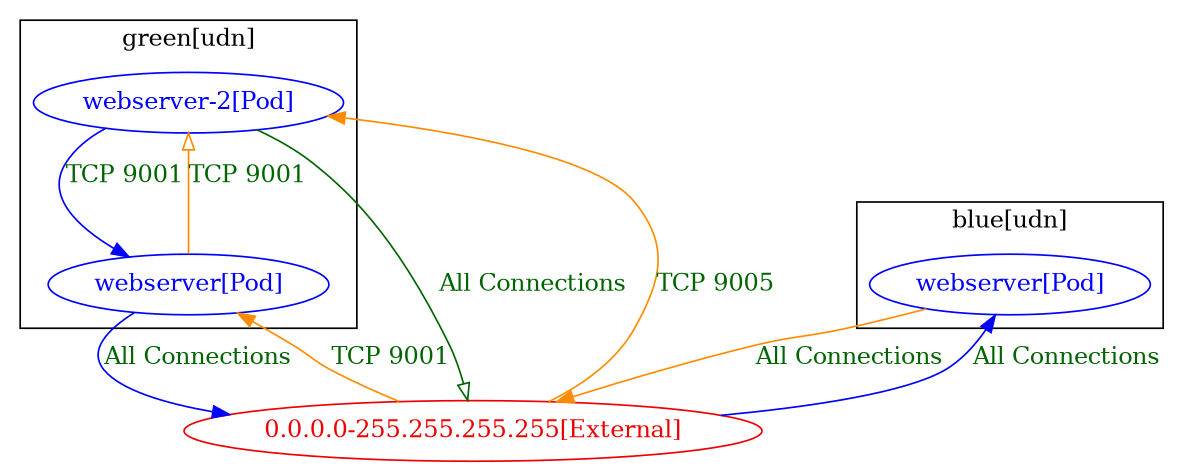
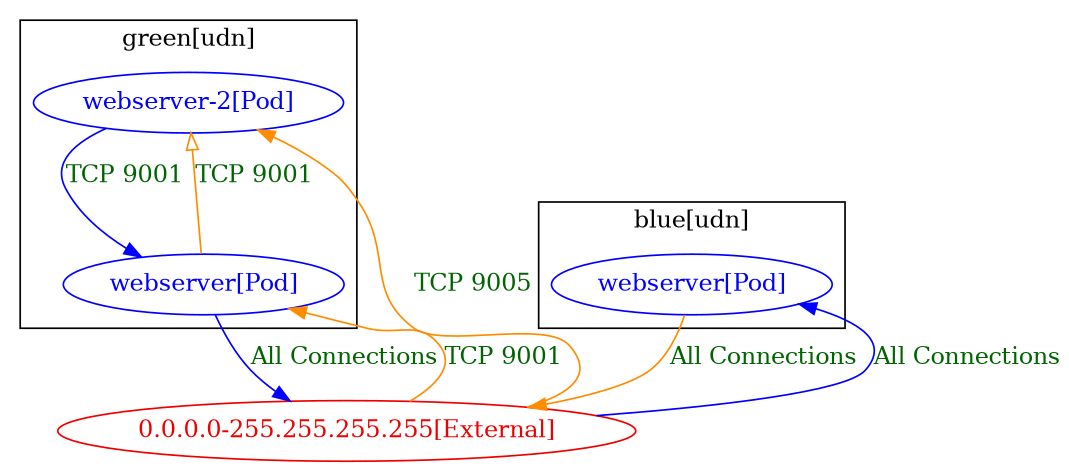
edge "webserver-2[Pod]" -> "0.0.0.0-255.255.255.255[External]": removed, label "All Connections"
